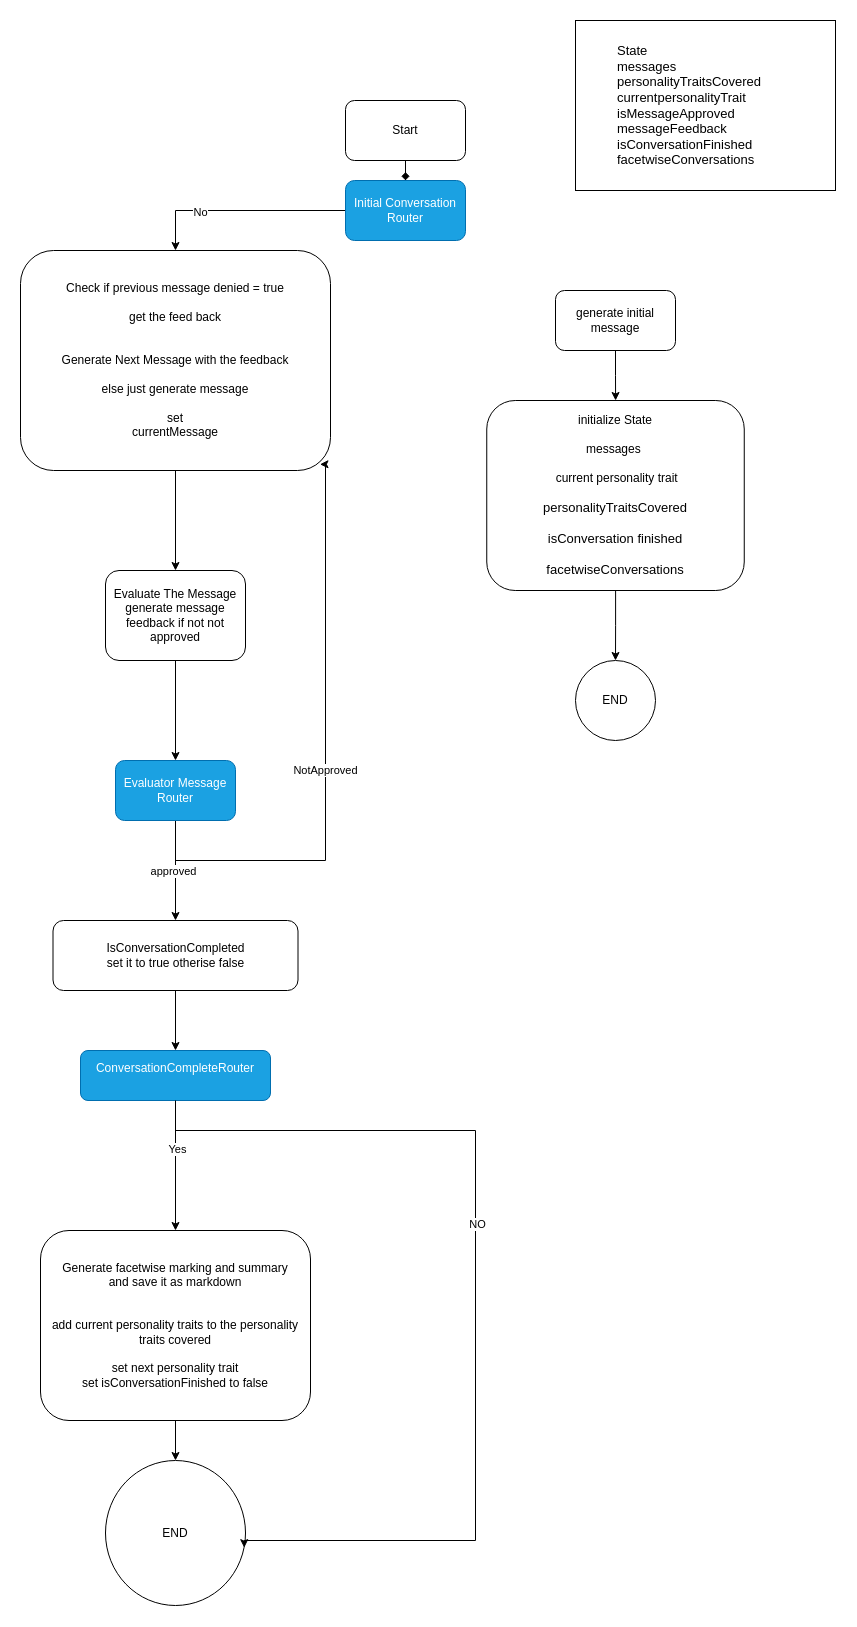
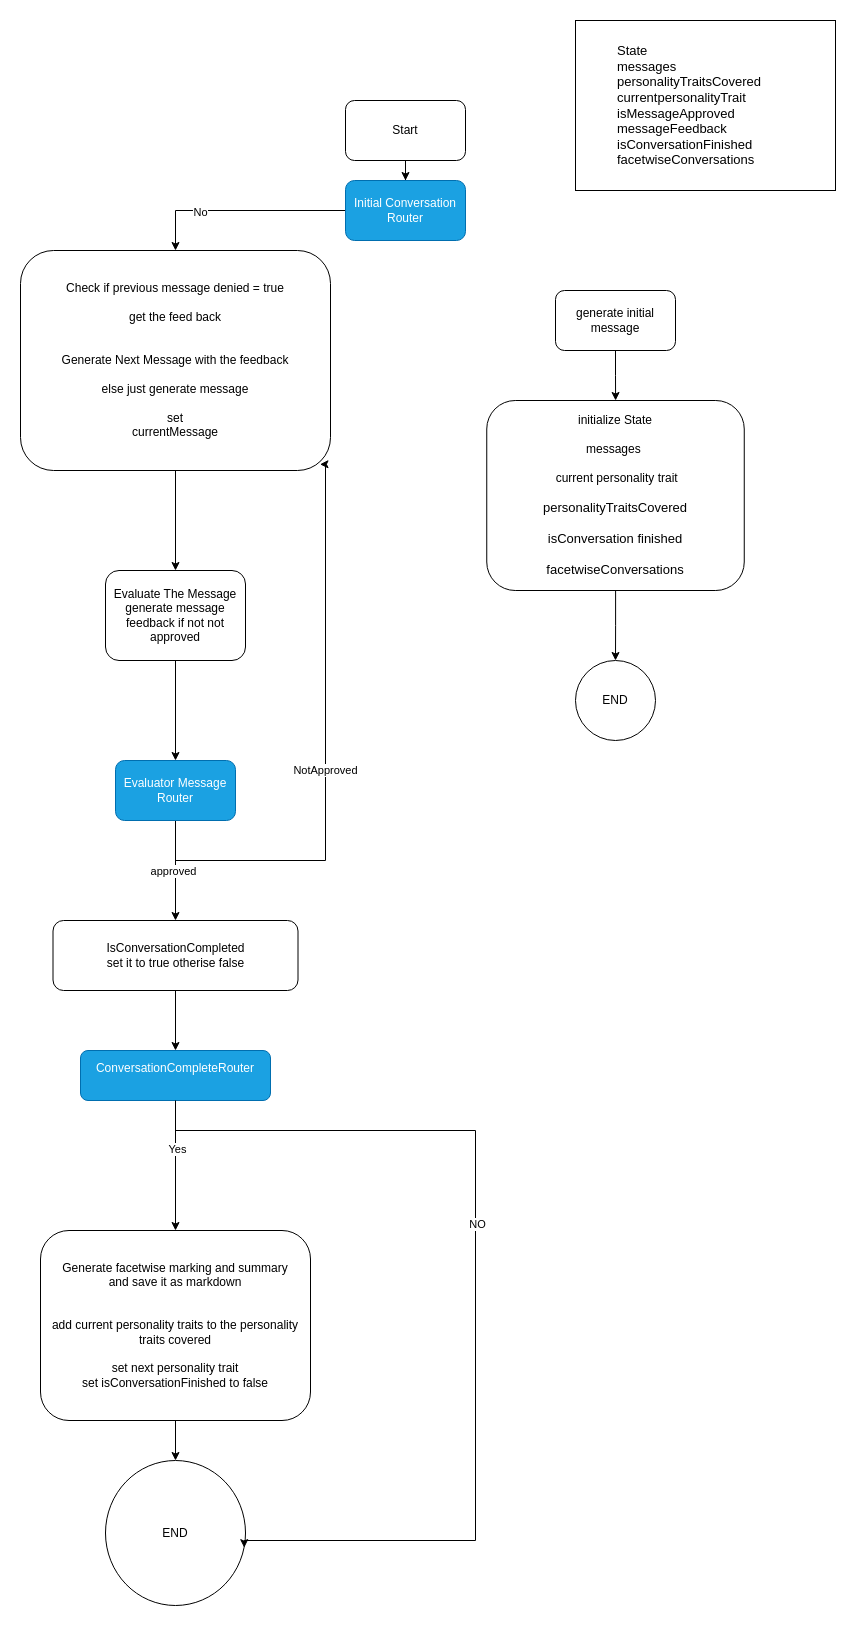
edge "Start" -> "Initial Conversation Router": arrowhead diamond -> classic
